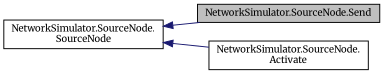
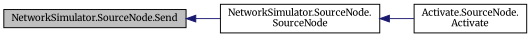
edge "NetworkSimulator.SourceNode.Send" -> "NetworkSimulator.SourceNode. SourceNode": reversed
node "NetworkSimulator.SourceNode. Activate": label "NetworkSimulator.SourceNode. Activate" -> "Activate.SourceNode. Activate"
